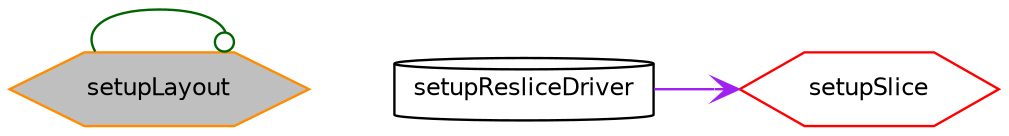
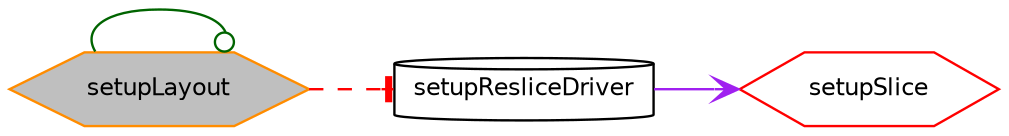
edge "setupLayout" -> "setupResliceDriver": added
